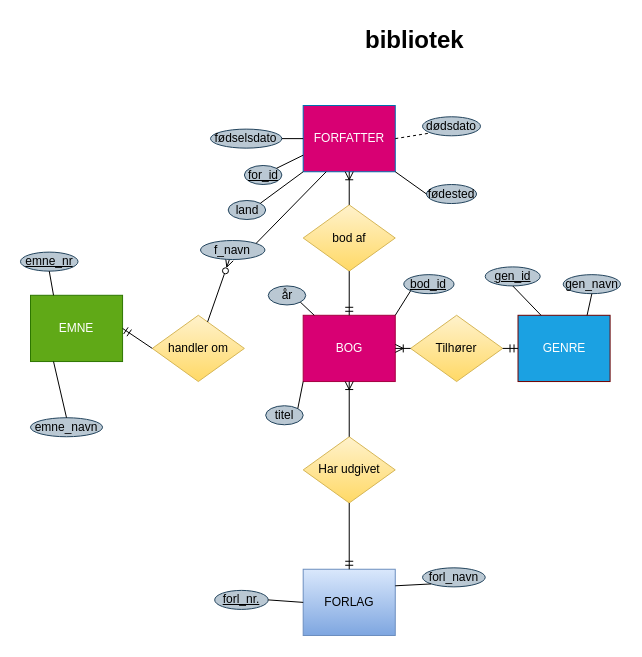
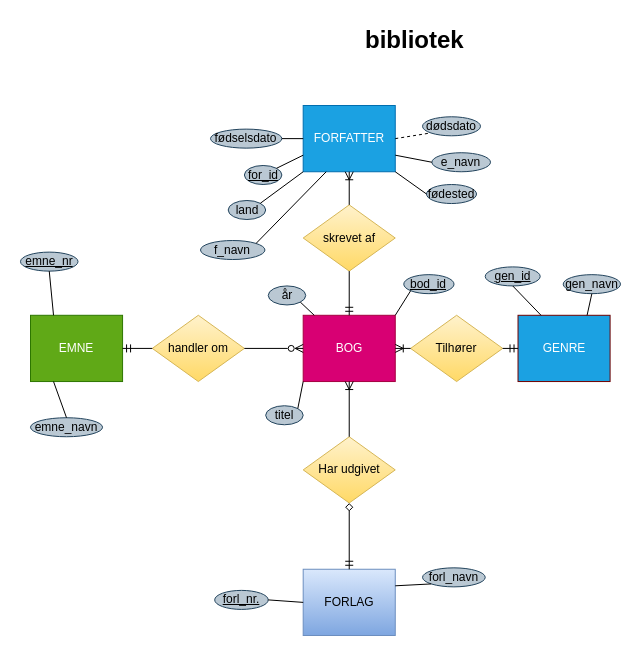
node "FORFATTER": fillcolor #d80073 -> #1ba1e2
edge "FORFATTER" -- "e_navn": added
node "e_navn": added
node "bod af": label "bod af" -> "skrevet af"
edge "handler om" -> "f_navn": now "handler om" -> "BOG"
node "EMNE": moved (77, 328) -> (77, 348)
edge "Har udgivet" -> "FORLAG": arrowhead none -> diamond
